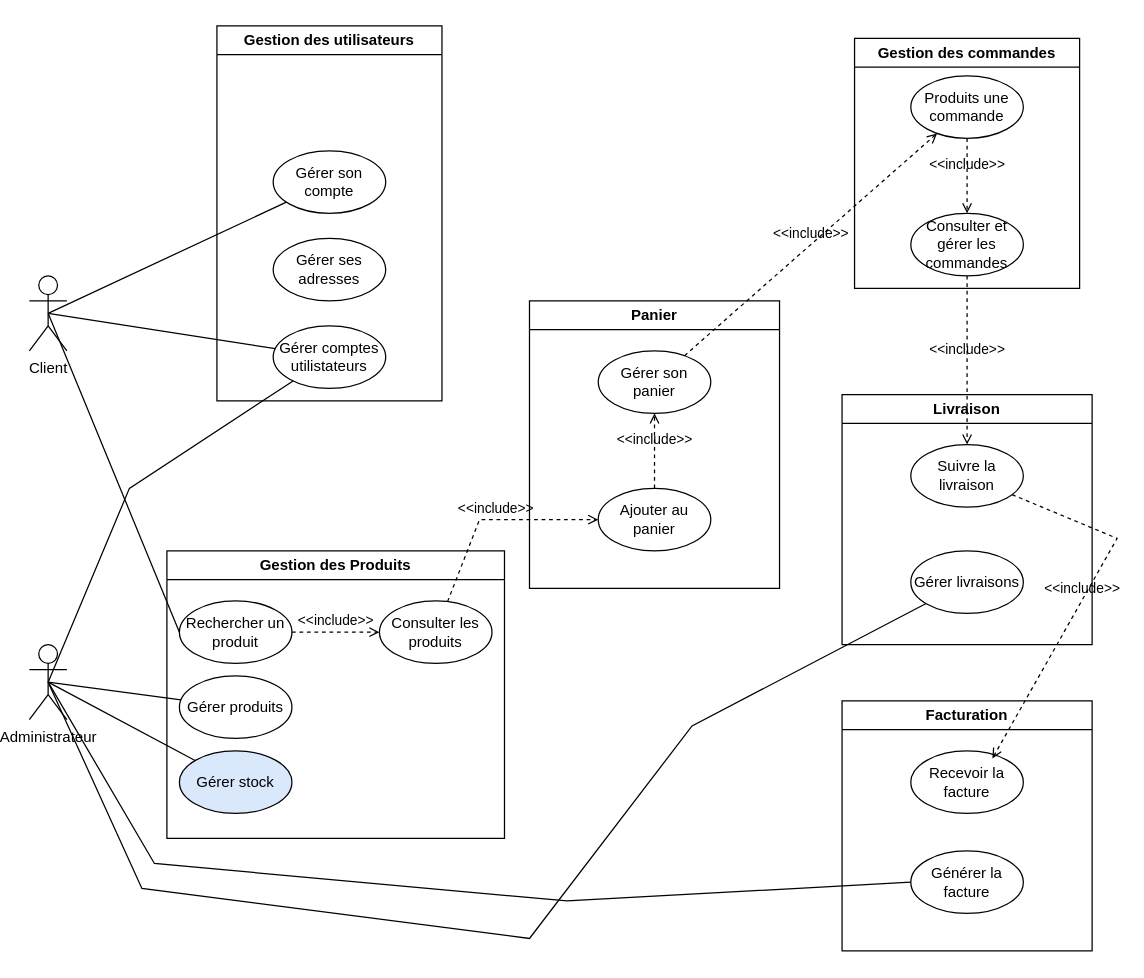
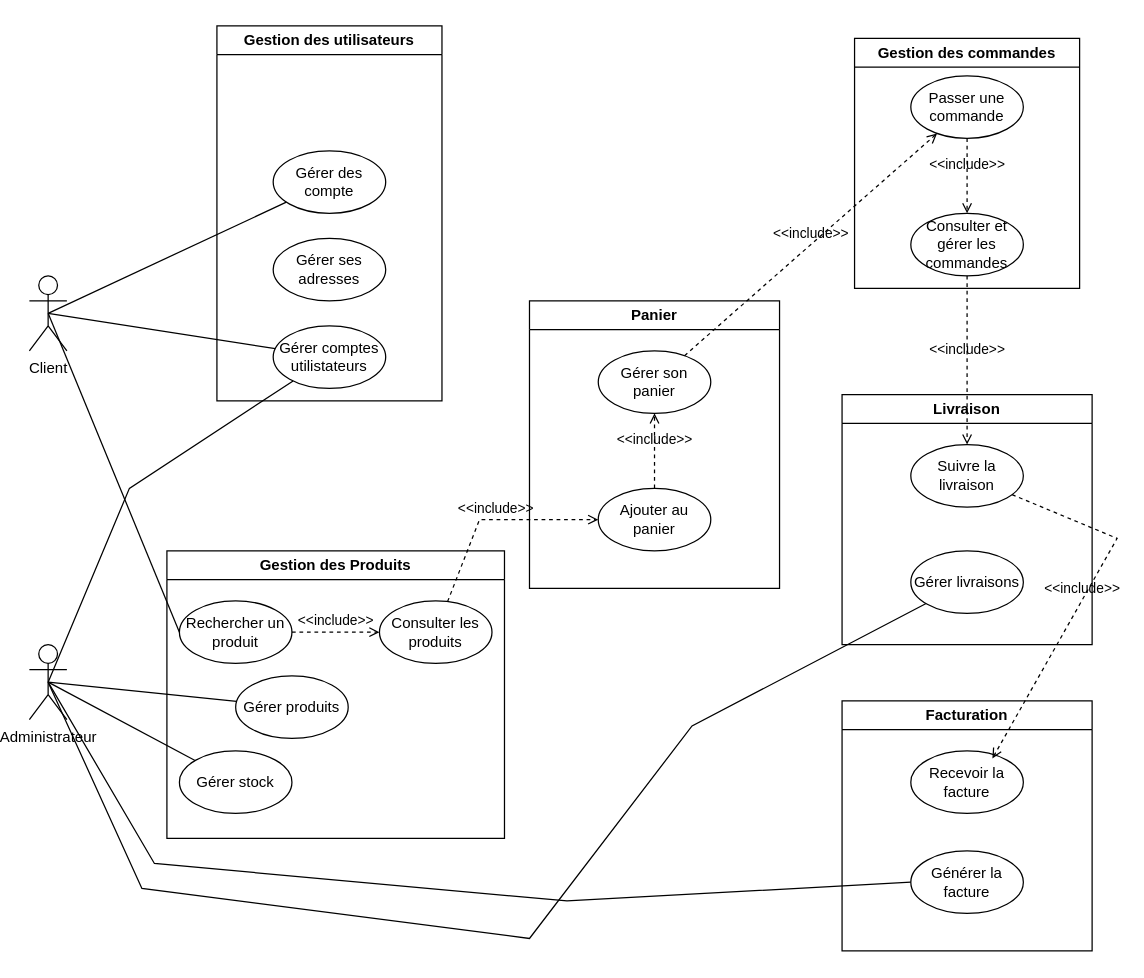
node "Produits une commande": label "Produits une commande" -> "Passer une commande"
node "Gérer son compte": label "Gérer son compte" -> "Gérer des compte"
node "Gérer produits": moved (236, 707) -> (292, 707)
node "Gérer stock": fillcolor #dae8fc -> #ffffff
